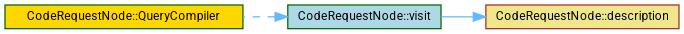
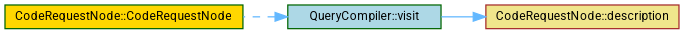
node "CodeRequestNode::QueryCompiler": label "CodeRequestNode::QueryCompiler" -> "CodeRequestNode::CodeRequestNode"
node "CodeRequestNode::visit": label "CodeRequestNode::visit" -> "QueryCompiler::visit"
